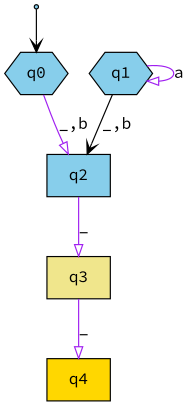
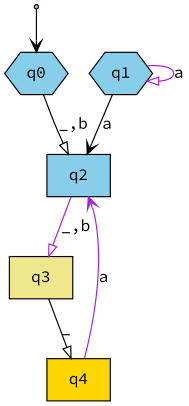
edge "q0" -> "q2": color purple -> black
edge "q1" -> "q2": label "_,b" -> "a"
edge "q2" -> "q3": label "_" -> "_,b"
edge "q4" -> "q2": added, label "a"
edge "q3" -> "q4": color purple -> black
